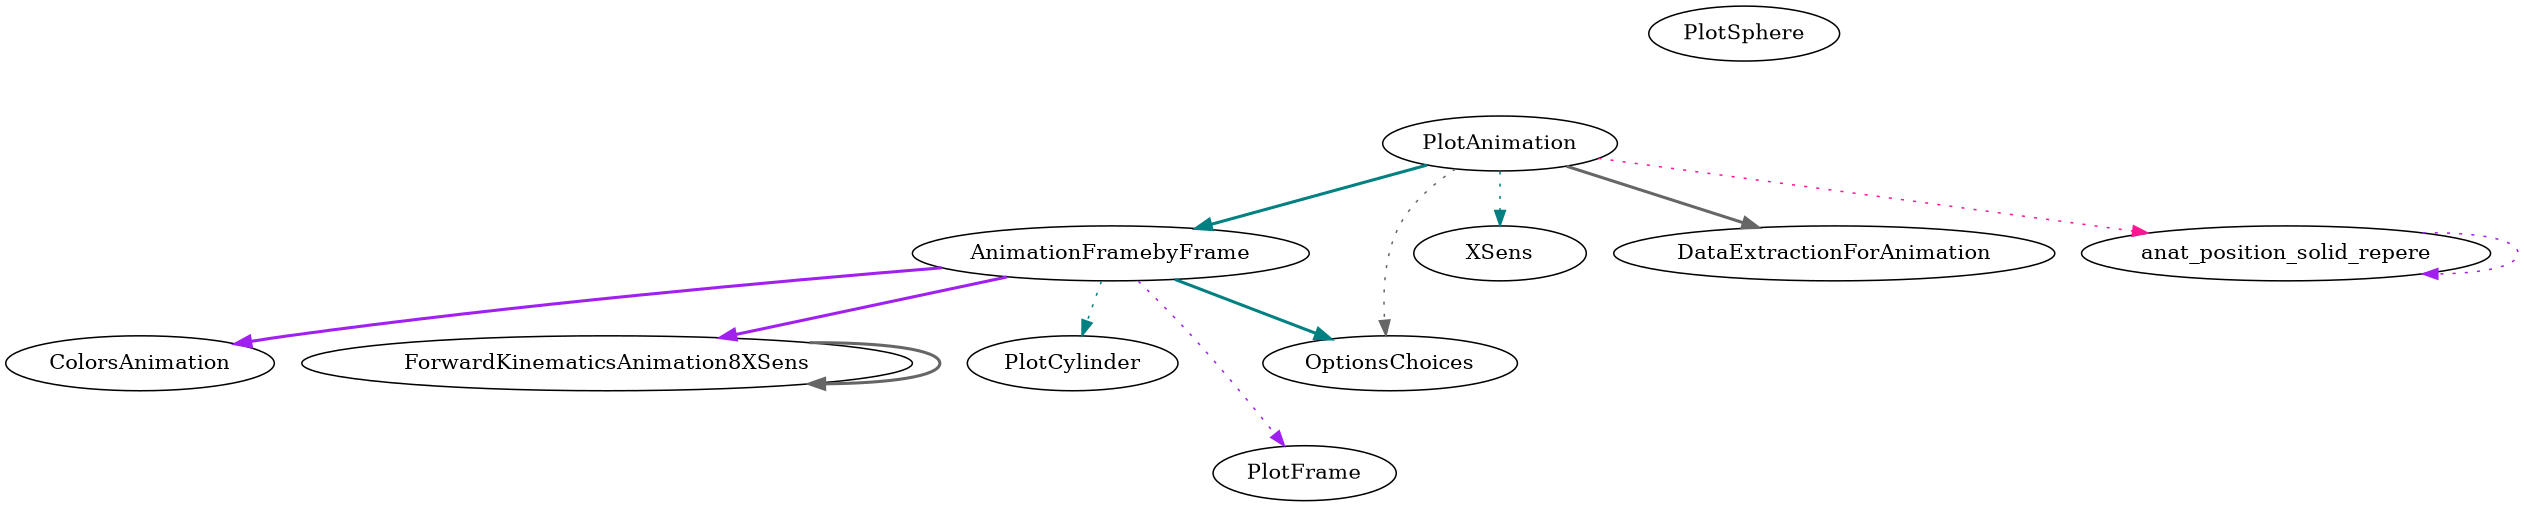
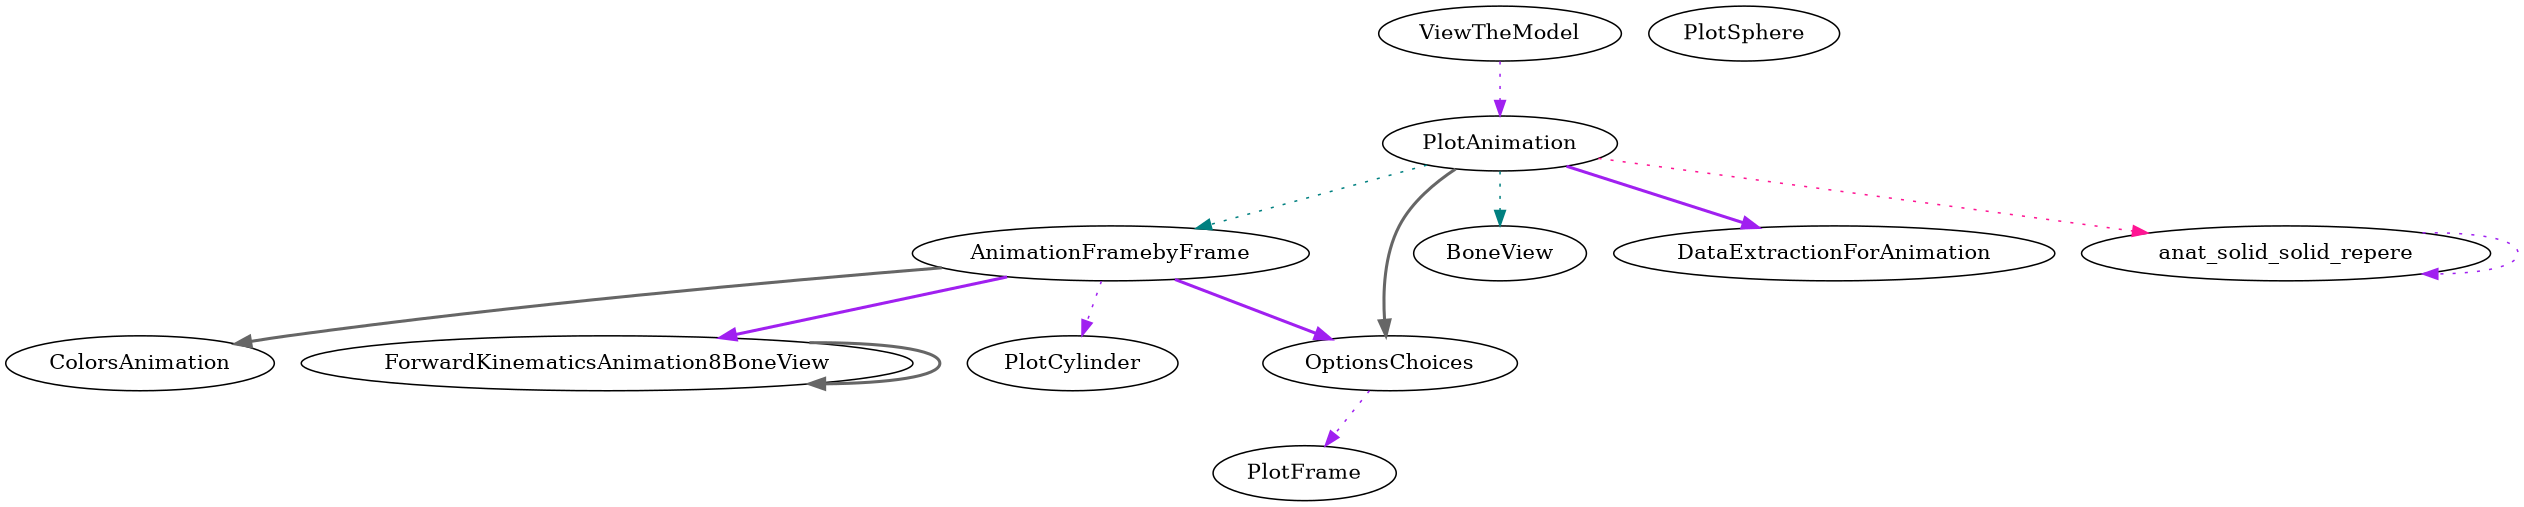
node "ViewTheModel": added
edge "PlotAnimation" -> "AnimationFramebyFrame": style bold -> dotted
edge "PlotAnimation" -> "DataExtractionForAnimation": color gray40 -> purple
edge "PlotAnimation" -> "OptionsChoices": style dotted -> bold
node "XSens": label "XSens" -> "BoneView"
node "anat_position_solid_repere": label "anat_position_solid_repere" -> "anat_solid_solid_repere"
edge "AnimationFramebyFrame" -> "ColorsAnimation": color purple -> gray40
edge "AnimationFramebyFrame" -> "PlotCylinder": color teal -> purple
edge "AnimationFramebyFrame" -> "OptionsChoices": color teal -> purple
edge "AnimationFramebyFrame" -> "PlotFrame": now "OptionsChoices" -> "PlotFrame"
node "ForwardKinematicsAnimation8XSens": label "ForwardKinematicsAnimation8XSens" -> "ForwardKinematicsAnimation8BoneView"
